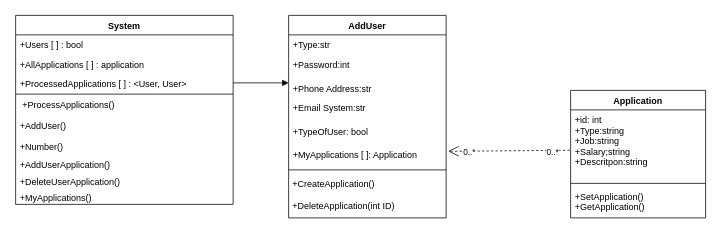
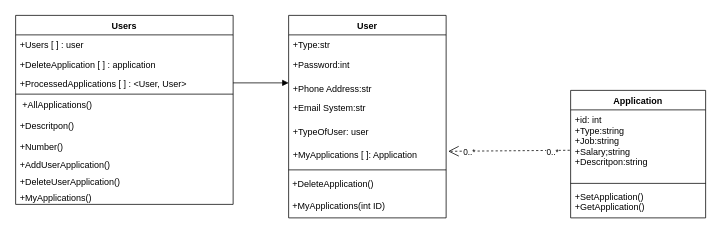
node "System": label "System" -> "Users"
node "AddUser": label "AddUser" -> "User"
node "+Users [ ] : bool": label "+Users [ ] : bool" -> "+Users [ ] : user"
node "+AllApplications [ ] : application": label "+AllApplications [ ] : application" -> "+DeleteApplication [ ] : application"
node "+ProcessApplications()": label "+ProcessApplications()" -> "+AllApplications()"
node "+AddUser()": label "+AddUser()" -> "+Descritpon()"
node "+TypeOfUser: bool": label "+TypeOfUser: bool" -> "+TypeOfUser: user"
node "+CreateApplication()": label "+CreateApplication()" -> "+DeleteApplication()"
node "+DeleteApplication(int ID)": label "+DeleteApplication(int ID)" -> "+MyApplications(int ID)"
